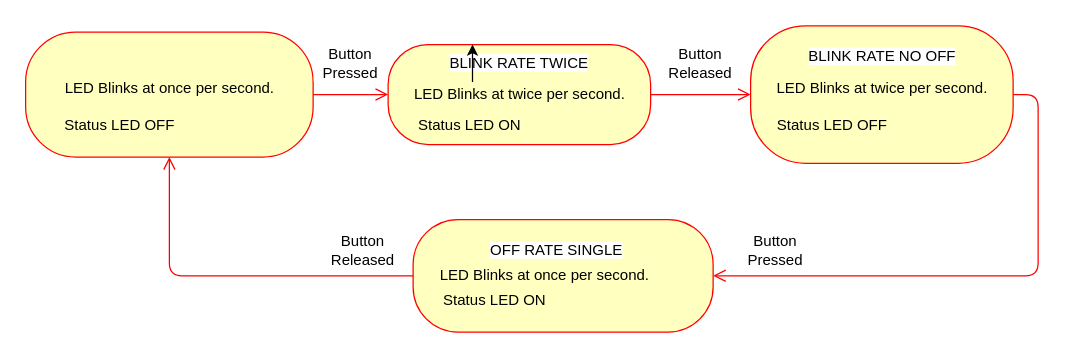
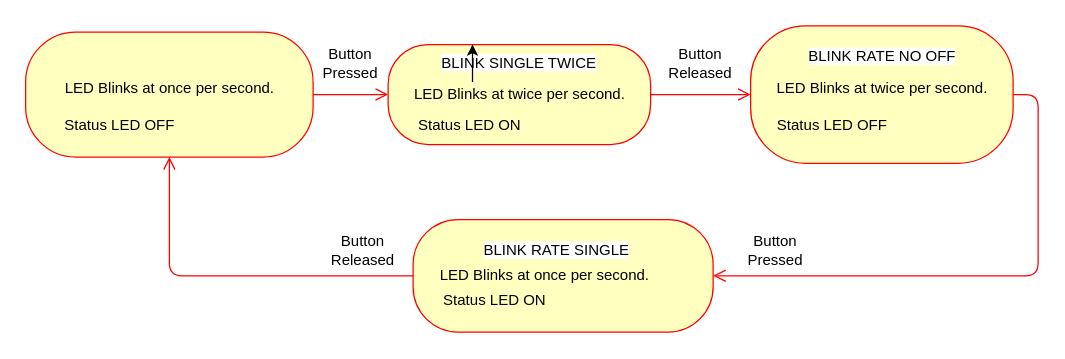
node "BLINK RATE TWICE": label "BLINK RATE TWICE" -> "BLINK SINGLE TWICE"
node "OFF RATE SINGLE": label "OFF RATE SINGLE" -> "BLINK RATE SINGLE"
